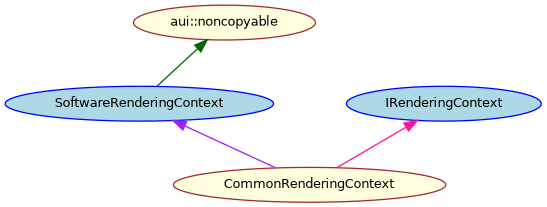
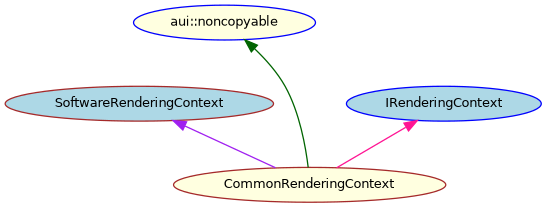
node "aui::noncopyable": color brown -> blue
edge "SoftwareRenderingContext" -> "aui::noncopyable": now "CommonRenderingContext" -> "aui::noncopyable"
node "SoftwareRenderingContext": color blue -> brown
